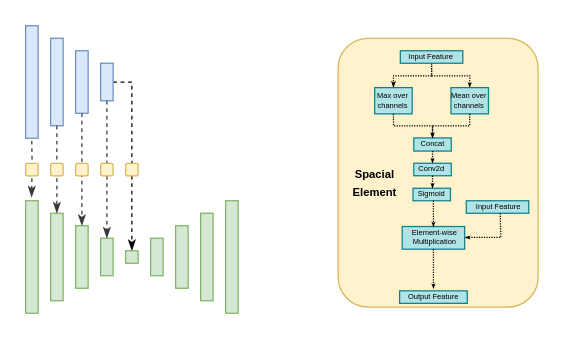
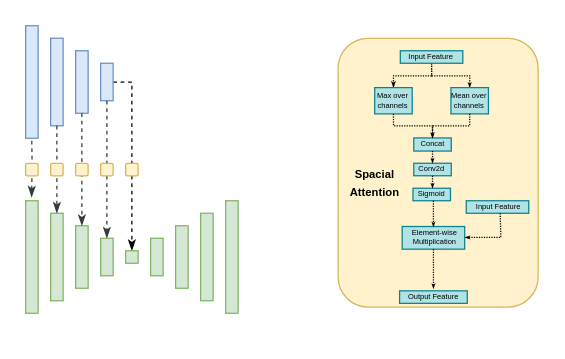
node "Spacial Element": label "Spacial Element" -> "Spacial Attention"
